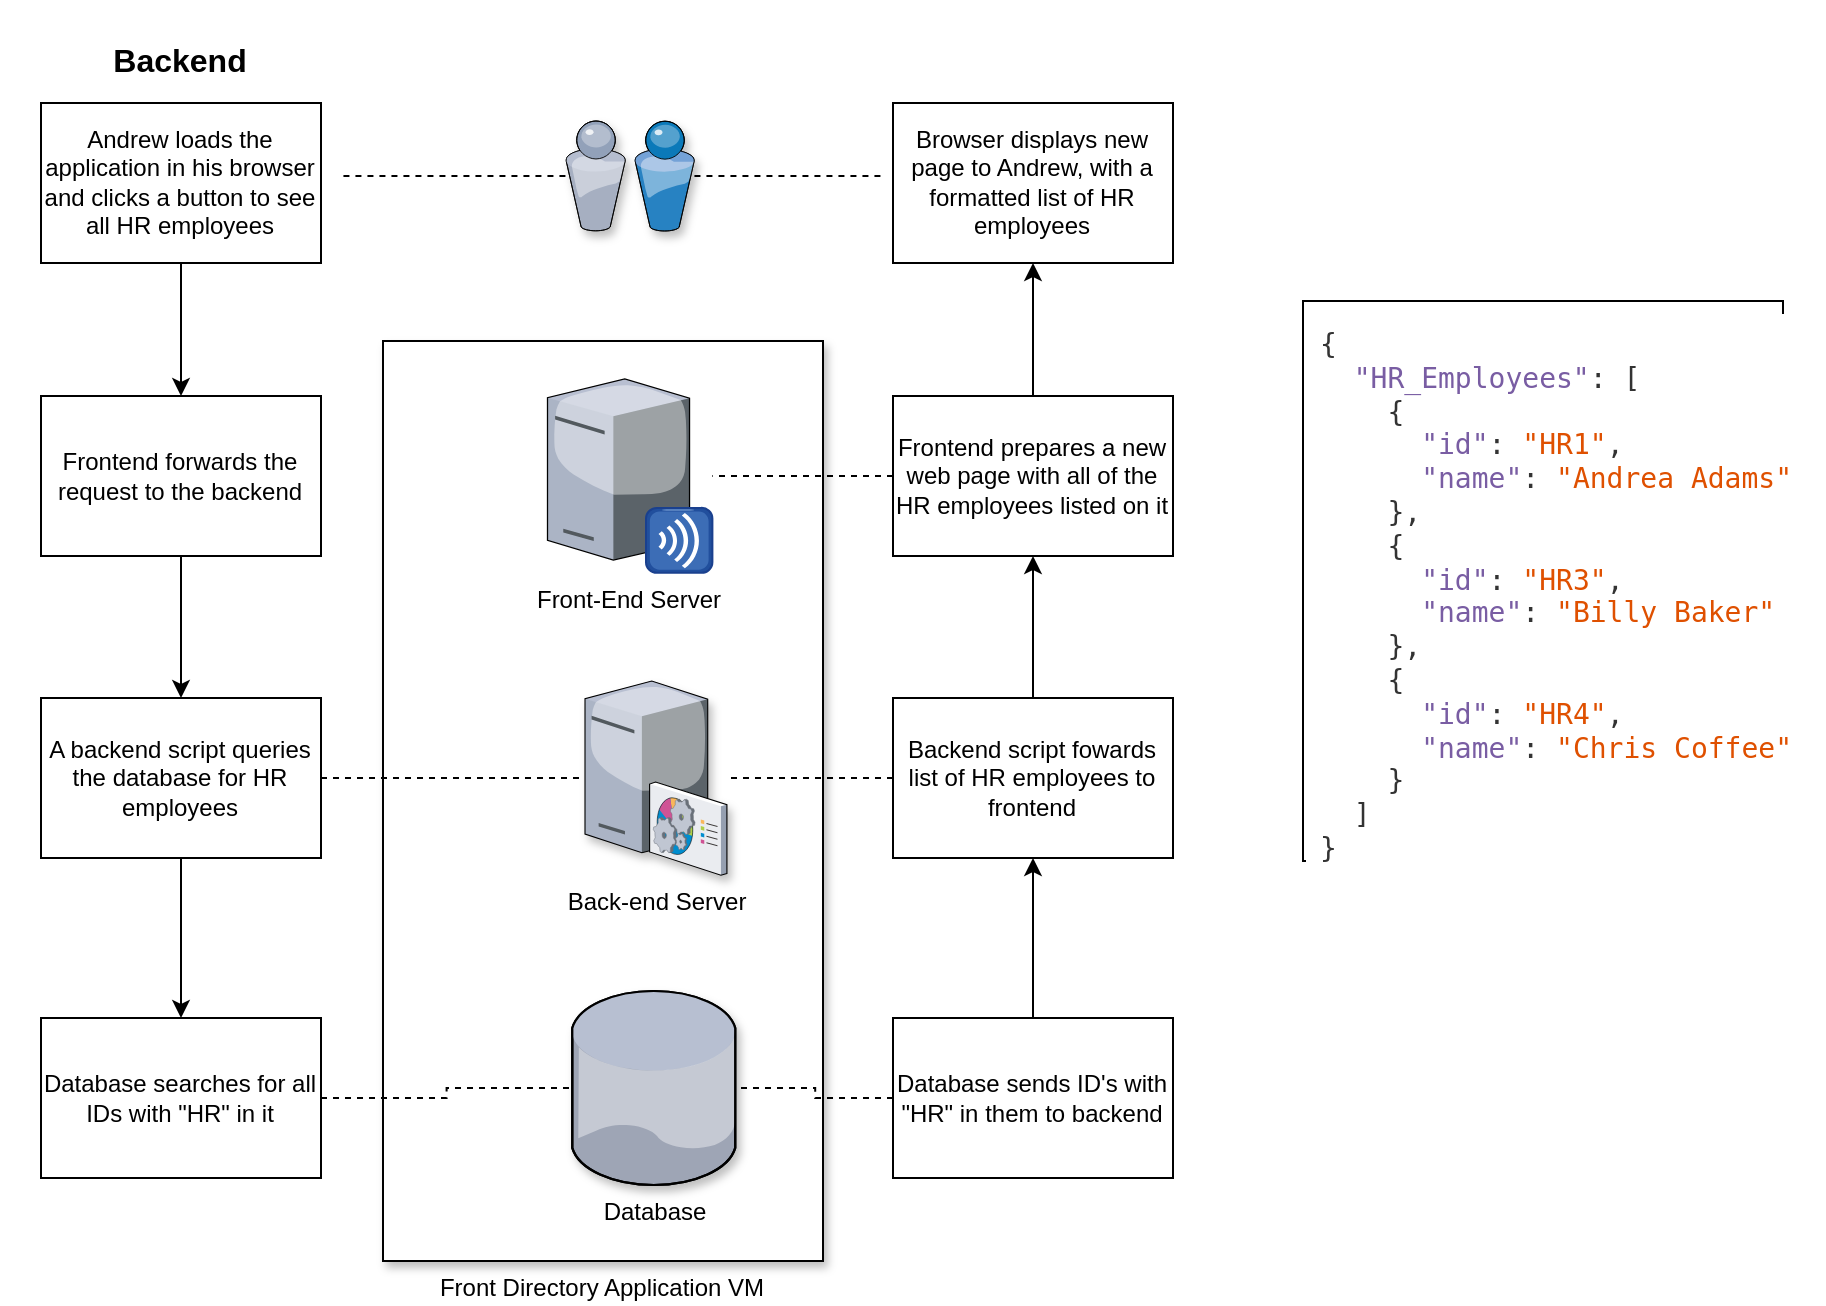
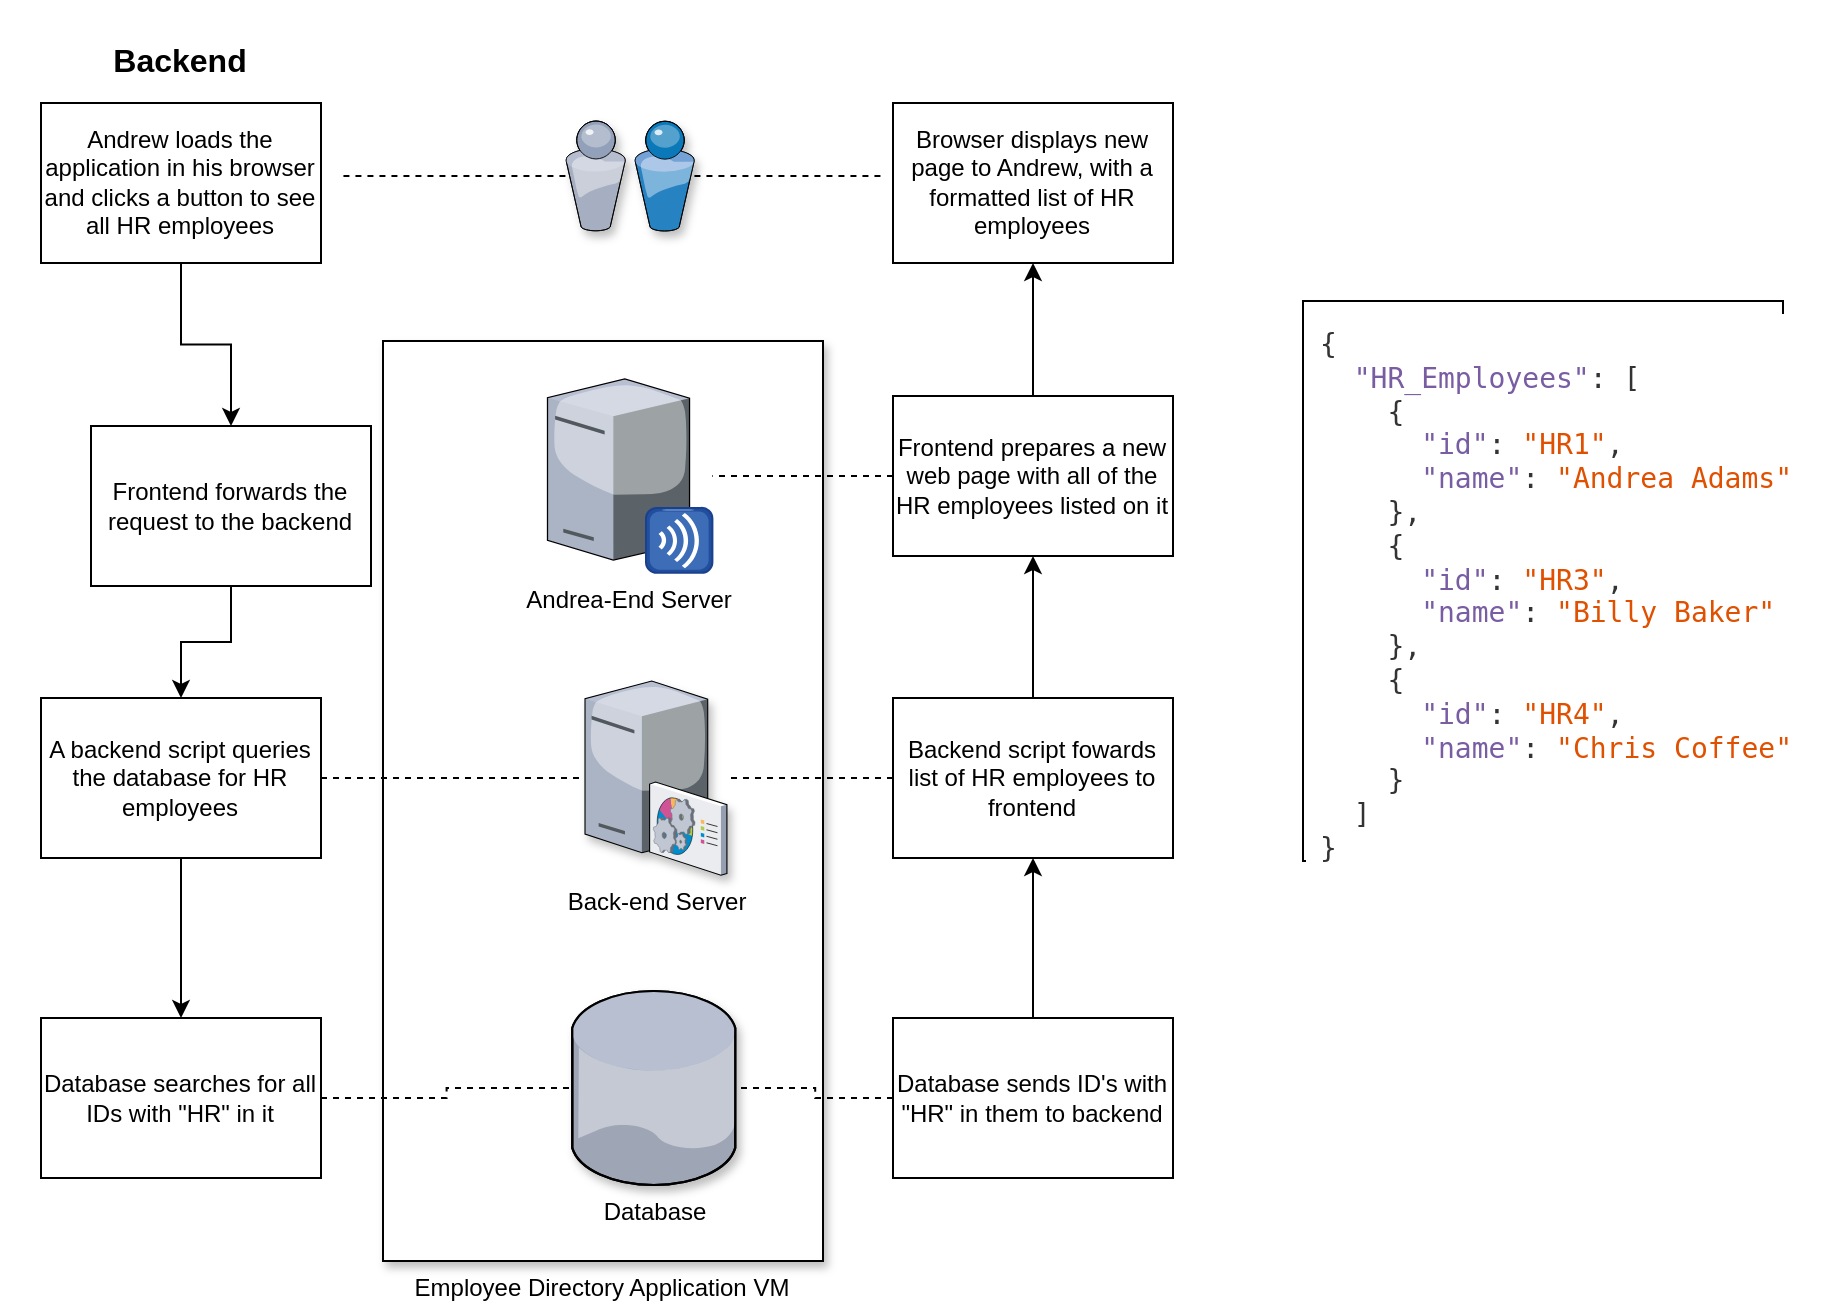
node "Frontend forwards the request to the backend": moved (181, 476) -> (231, 506)
node "Front-End Server": label "Front-End Server" -> "Andrea-End Server"
node "Front Directory Application VM": label "Front Directory Application VM" -> "Employee Directory Application VM"
